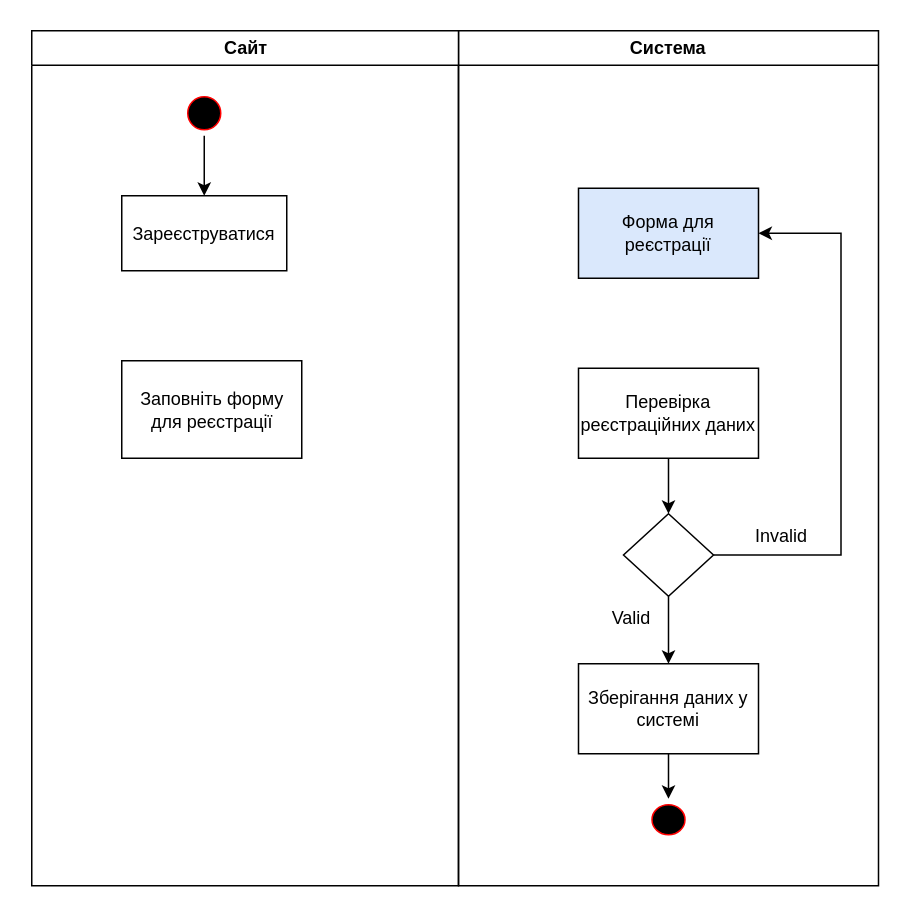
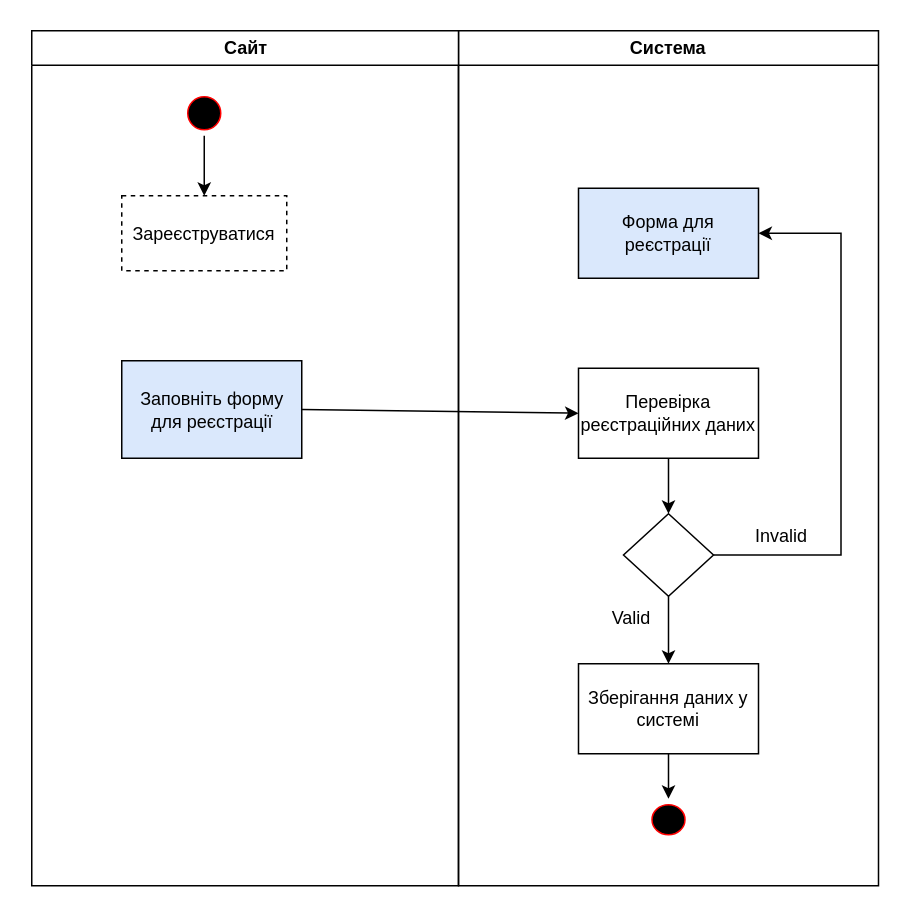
node "Зареєструватися": style solid -> dashed
node "Заповніть форму для реєстрації": fillcolor #ffffff -> #dae8fc
edge "Заповніть форму для реєстрації" -> "Перевірка реєстраційних даних": added
